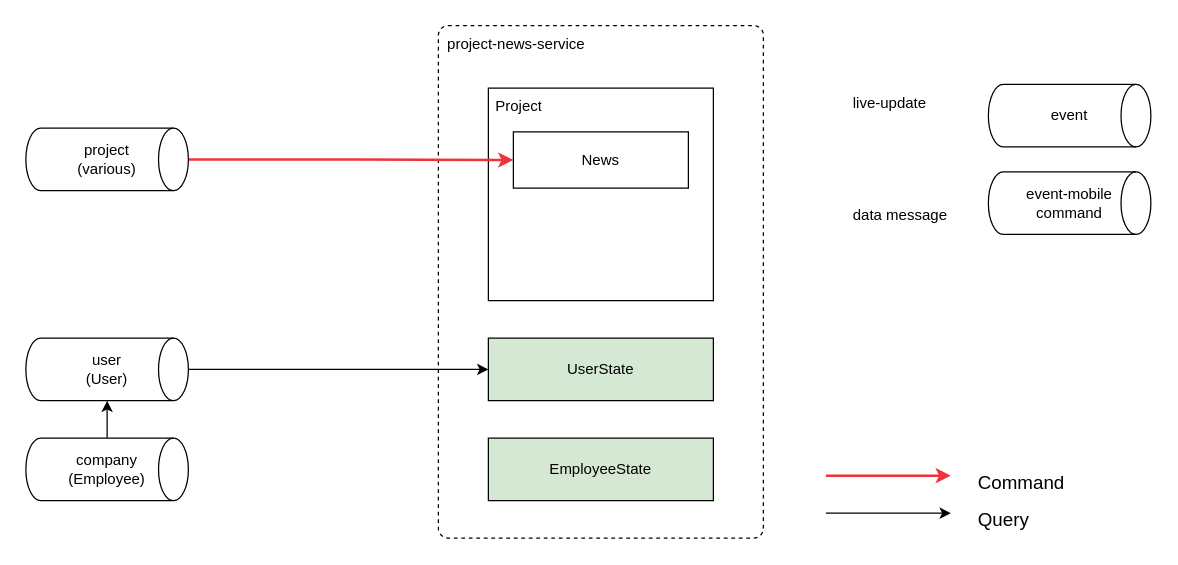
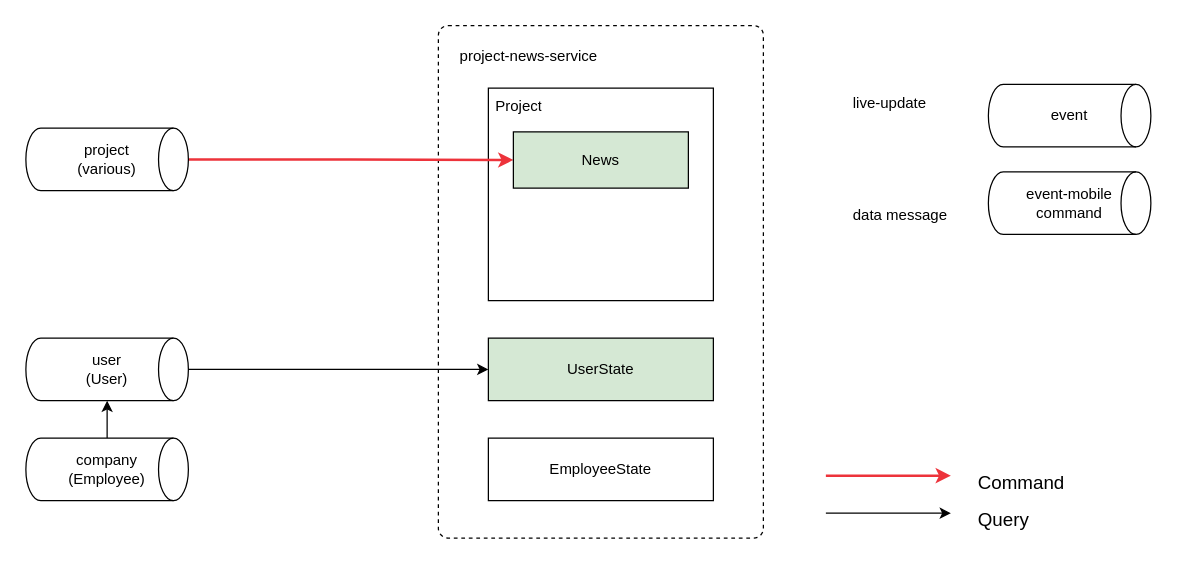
node "project-news-service": moved (516, 44) -> (529, 57)
node "News": fillcolor #ffffff -> #d5e8d4
node "EmployeeState": fillcolor #d5e8d4 -> #ffffff
